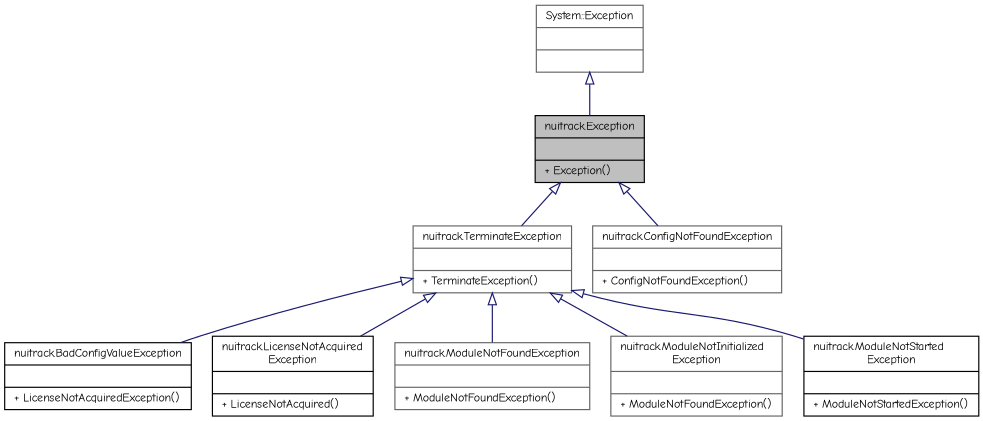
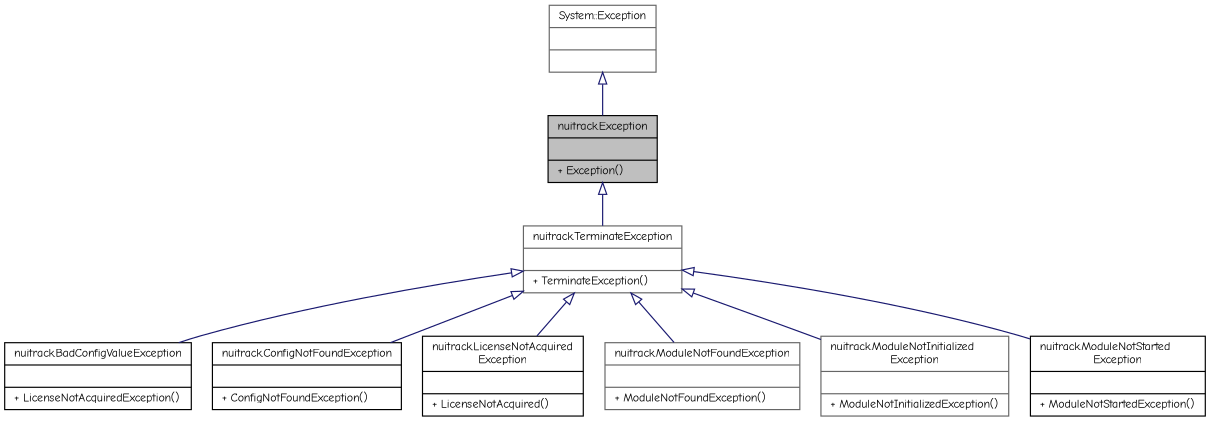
edge "nuitrack.ConfigNotFoundException" -> "nuitrack.Exception": now "nuitrack.ConfigNotFoundException" -> "nuitrack.TerminateException"
node "nuitrack.ConfigNotFoundException": color gray40 -> black
node "nuitrack.ModuleNotInitialized": text "+ ModuleNotFoundException()" -> "+ ModuleNotInitializedException()"
